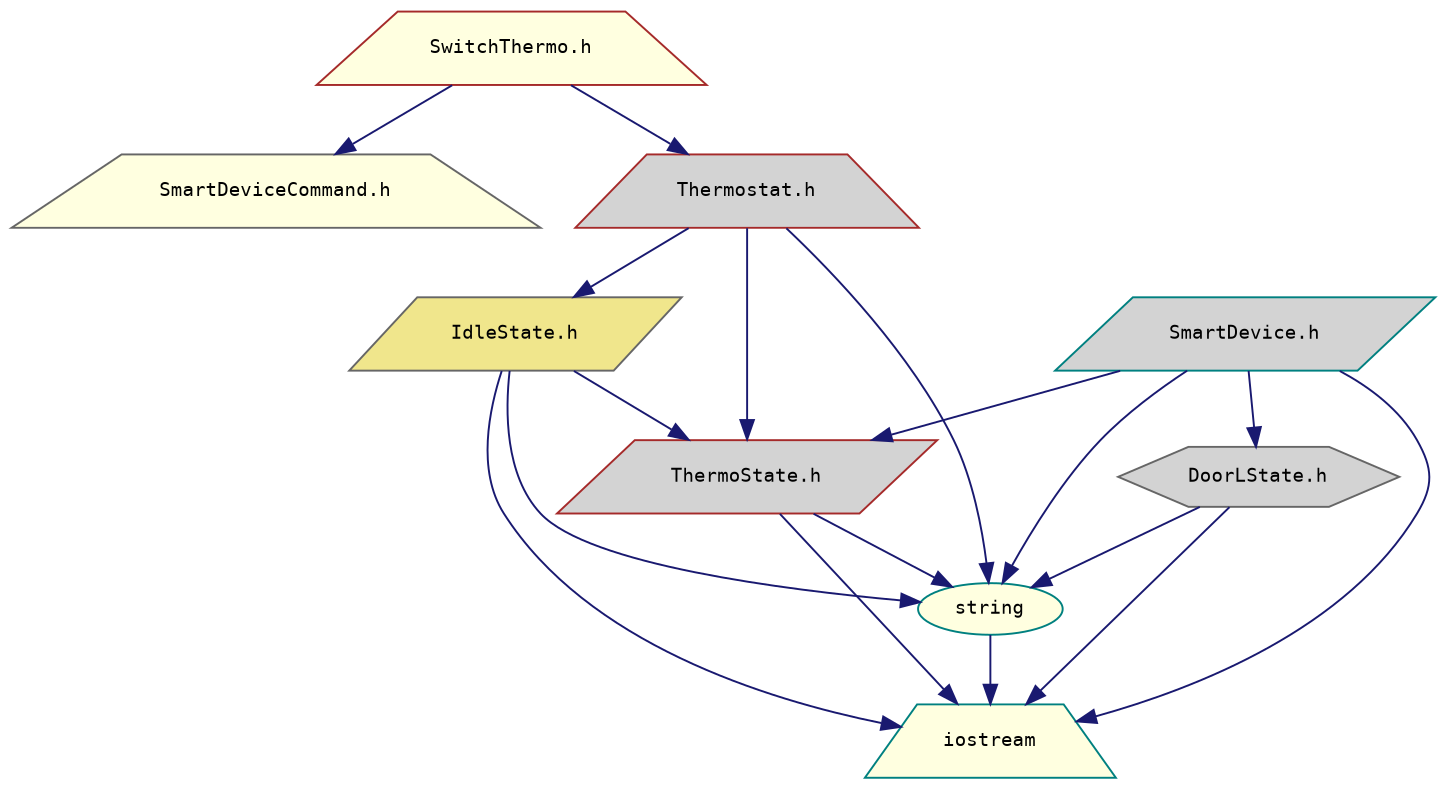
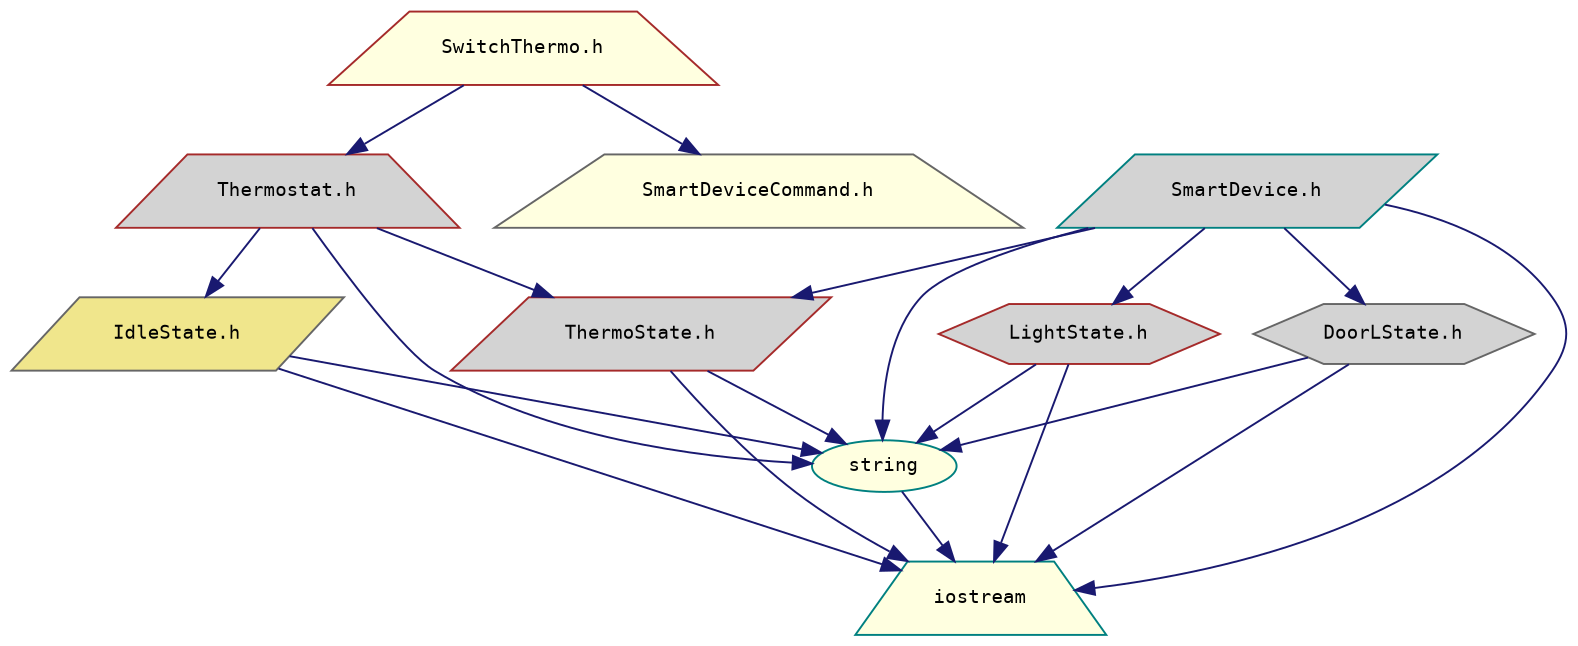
node "LightState.h": added
edge "IdleState.h" -> "ThermoState.h": removed
